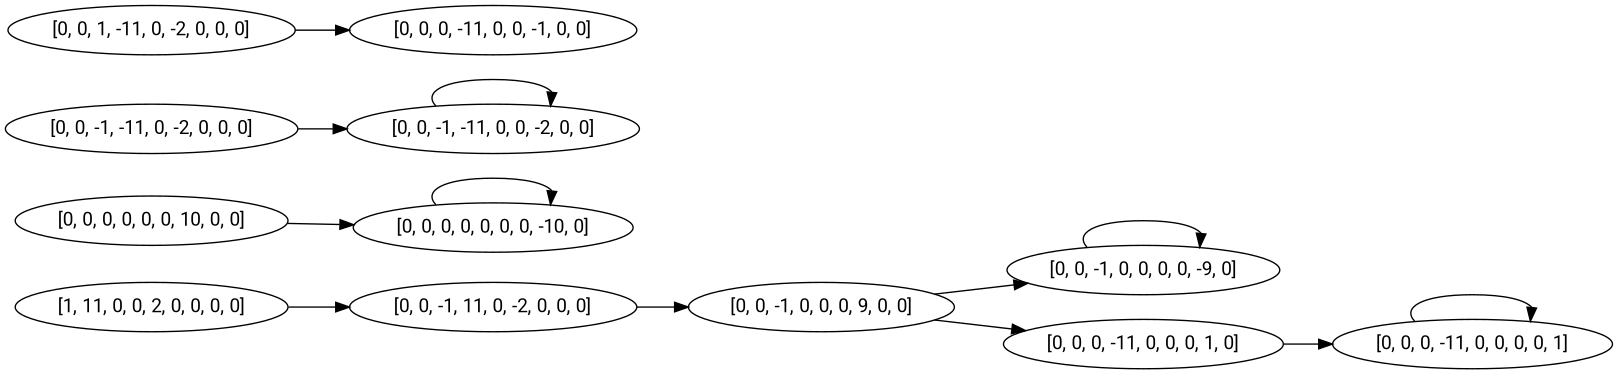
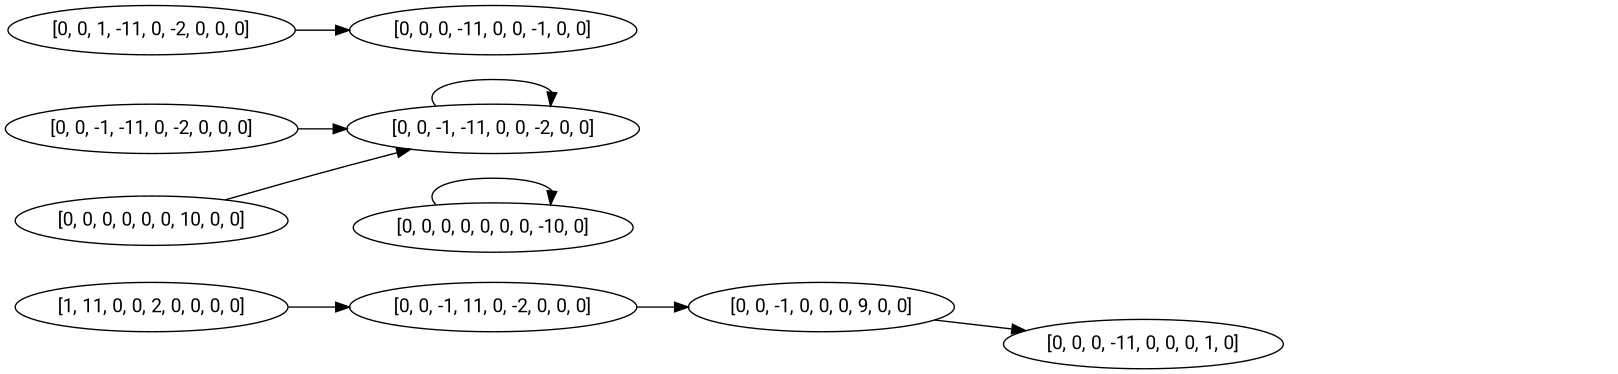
edge "[0, 0, 0, 0, 0, 0, 10, 0, 0]" -> "[0, 0, 0, 0, 0, 0, 0, -10, 0]": now "[0, 0, 0, 0, 0, 0, 10, 0, 0]" -> "[0, 0, -1, -11, 0, 0, -2, 0, 0]"
node "[0, 0, -1, 0, 0, 0, 0, -9, 0]": removed
node "[0, 0, 0, -11, 0, 0, 0, 0, 1]": removed
